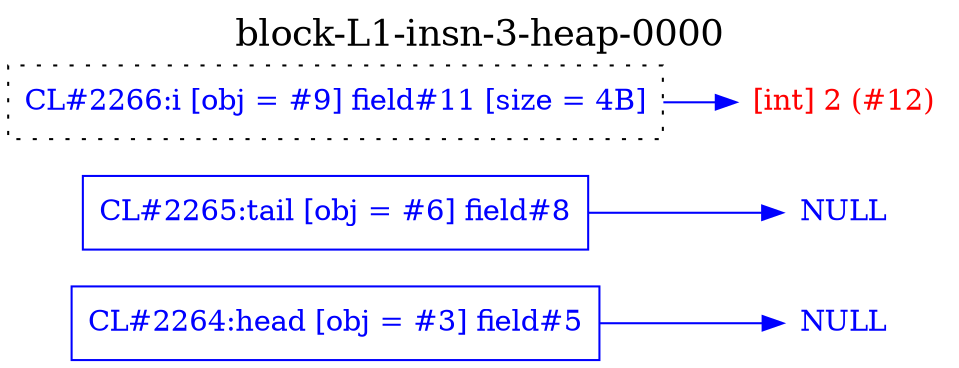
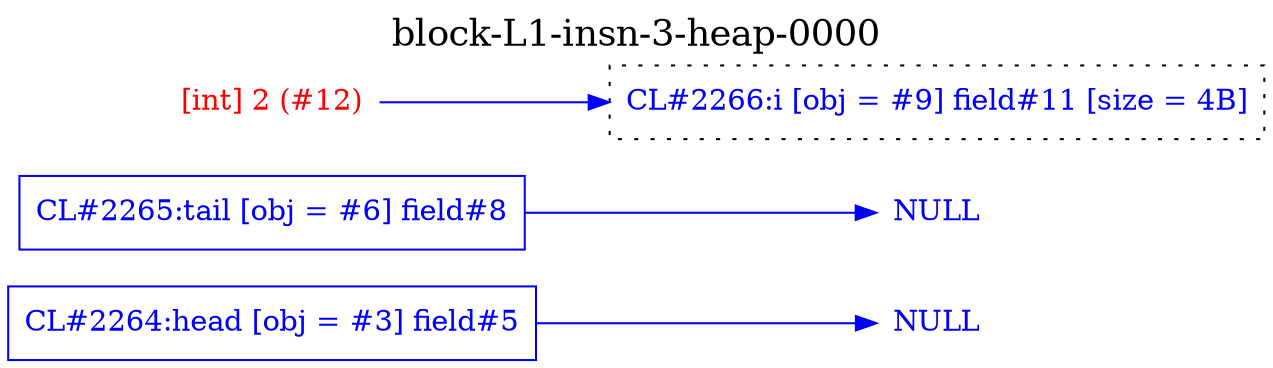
edge "CL#2266:i [obj = #9] field#11 [size = 4B]" -> "[int] 2 (#12)": reversed
